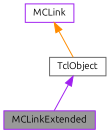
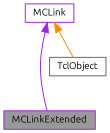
edge "MCLinkExtended" -> "TclObject": now "MCLinkExtended" -> "MCLink"
